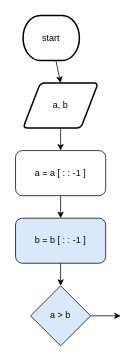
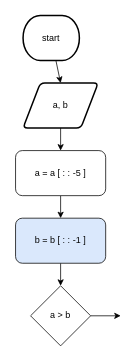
node "a = a [ : : -1 ]": label "a = a [ : : -1 ]" -> "a = a [ : : -5 ]"
node "a > b": fillcolor #dae8fc -> #ffffff
